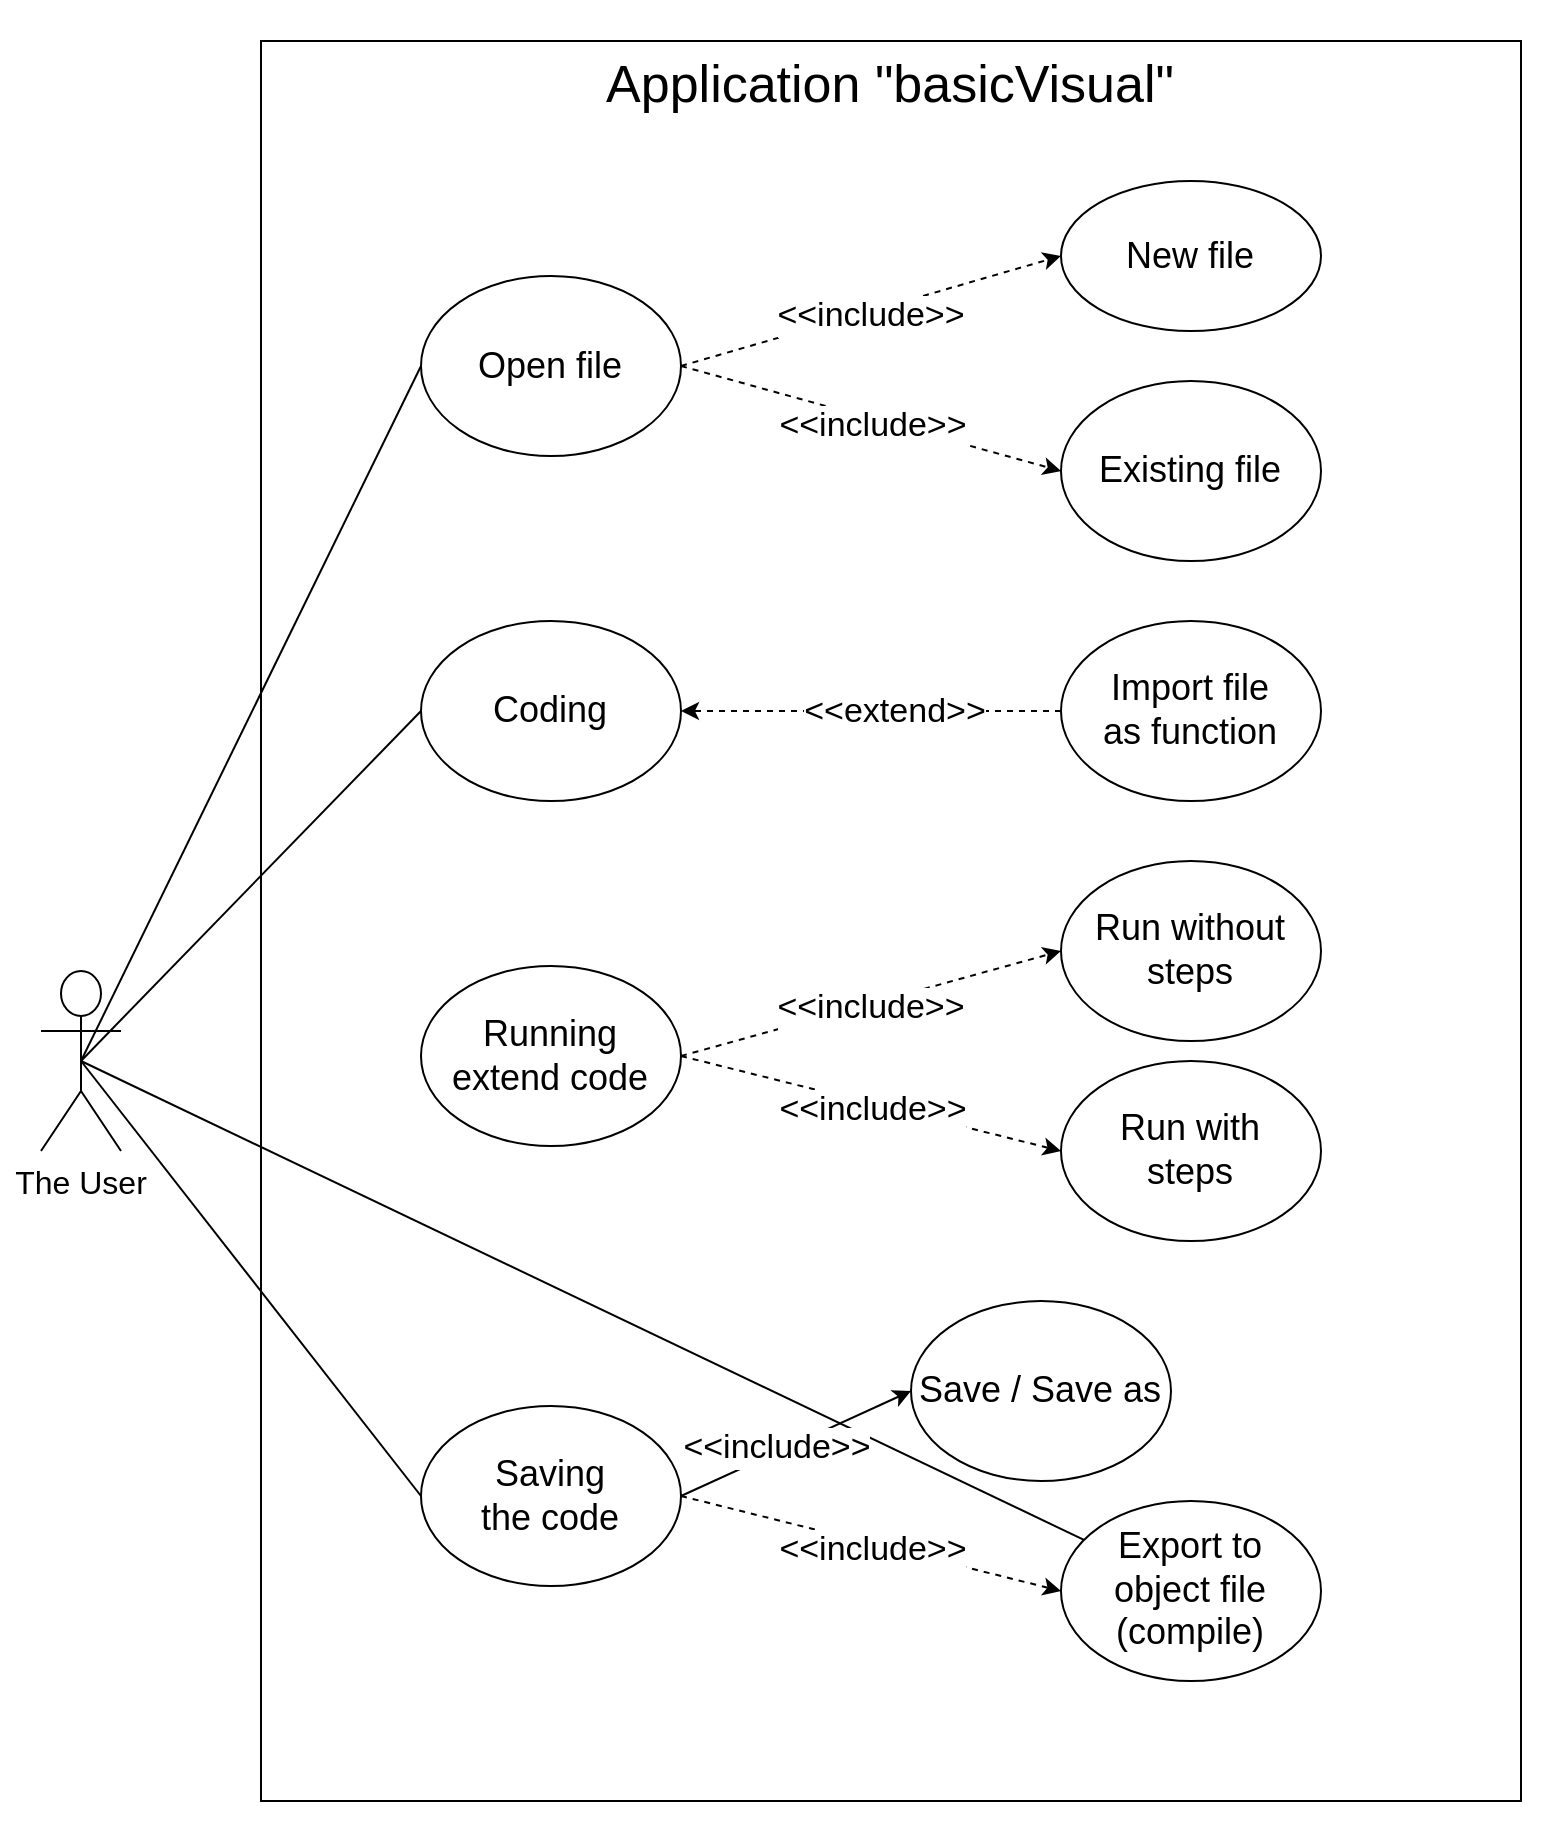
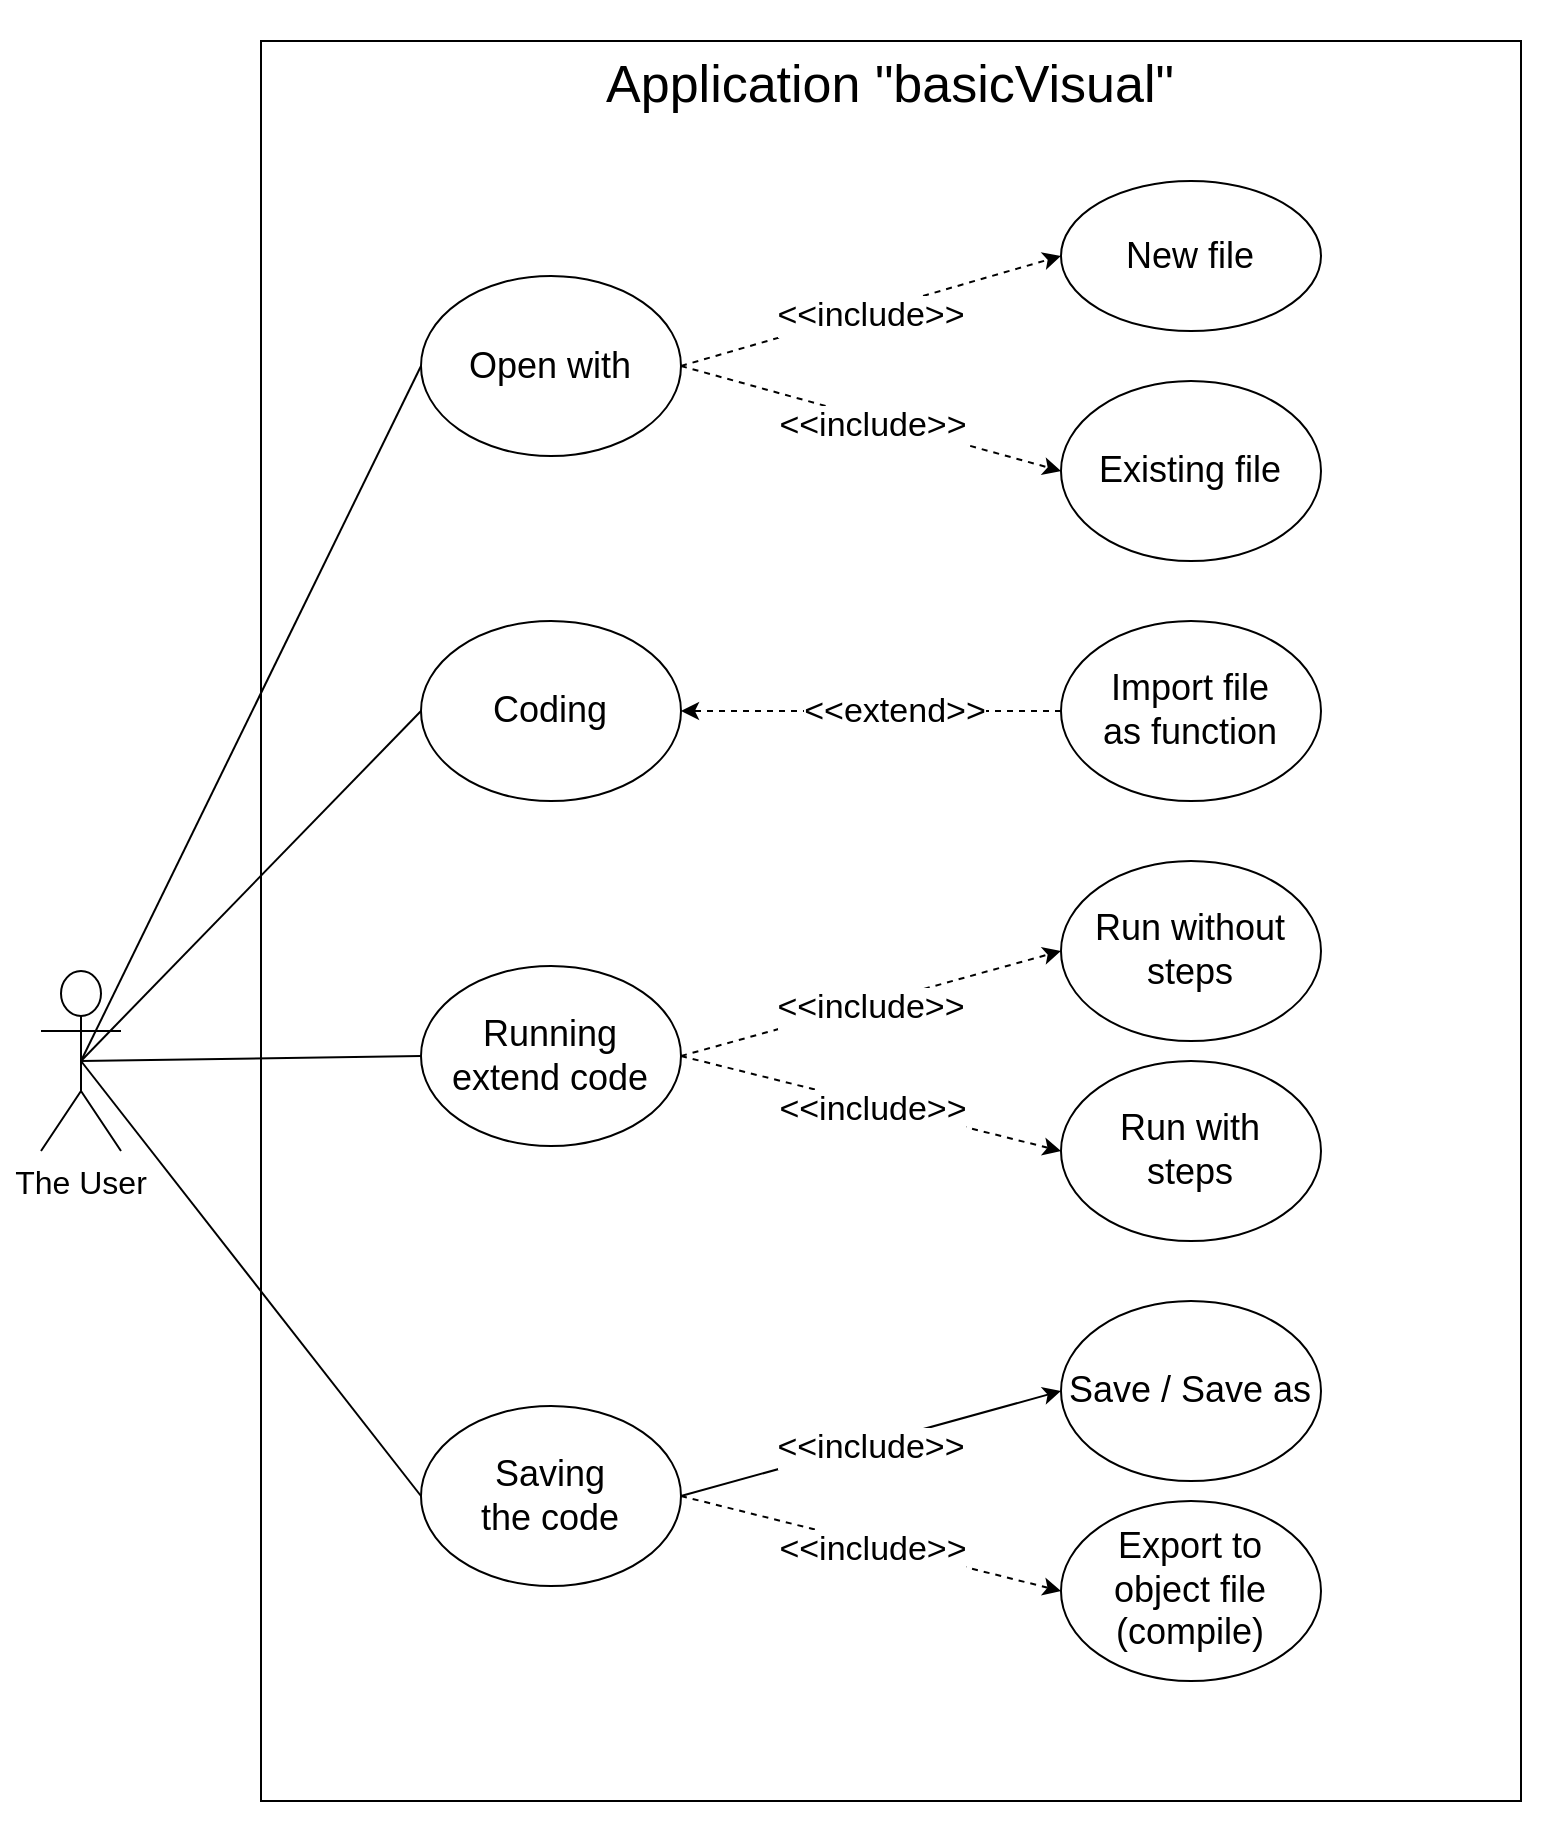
node "Open file": label "Open file" -> "Open with"
edge "The User" -- "Export to object file (compile)": now "The User" -- "Running extend code"
node "Save / Save as": moved (1041, 1391) -> (1191, 1391)
